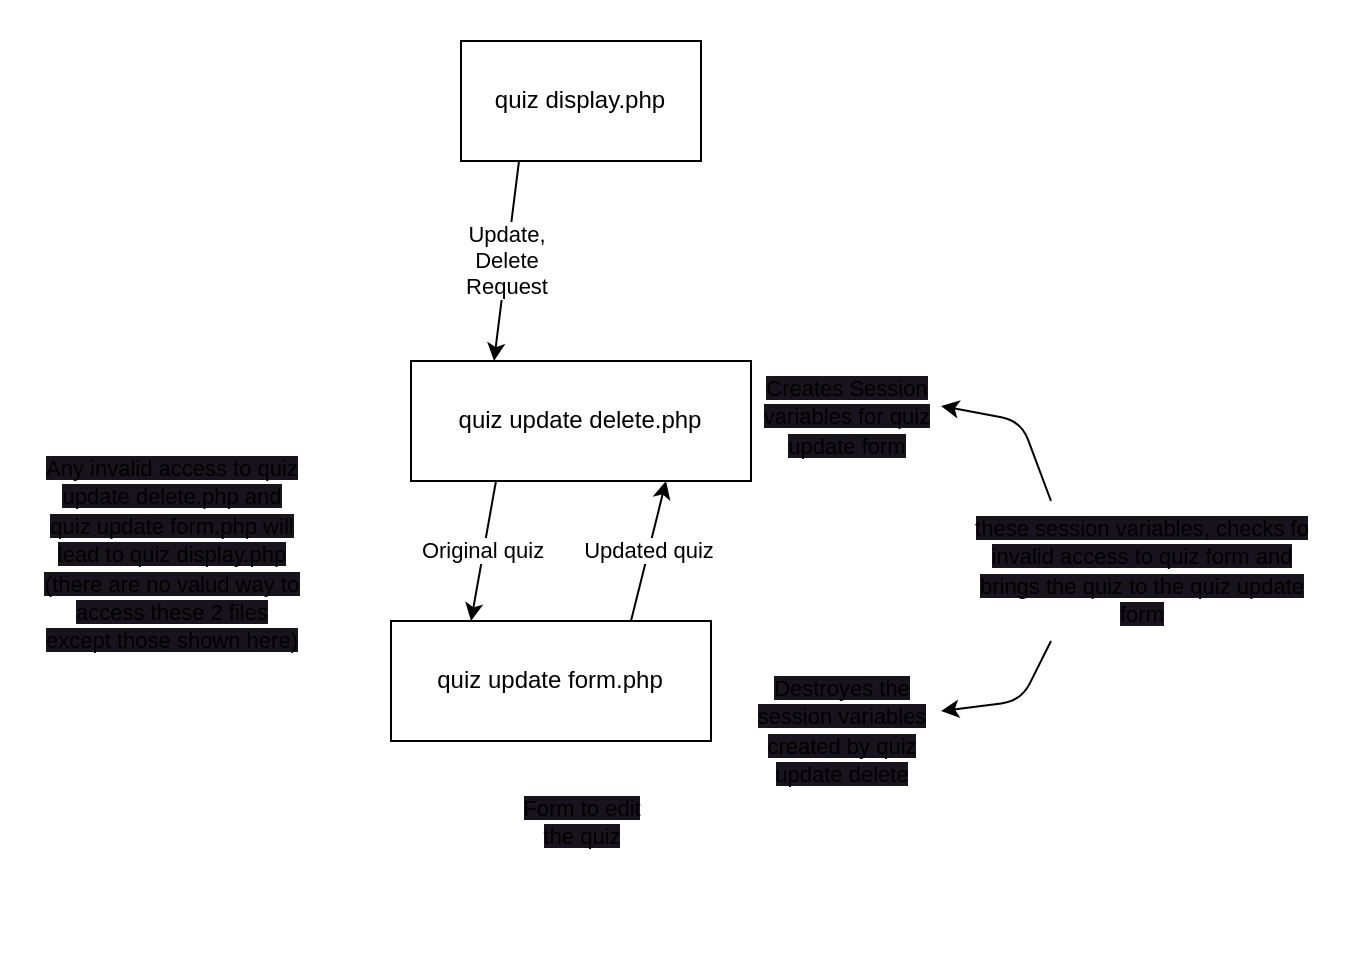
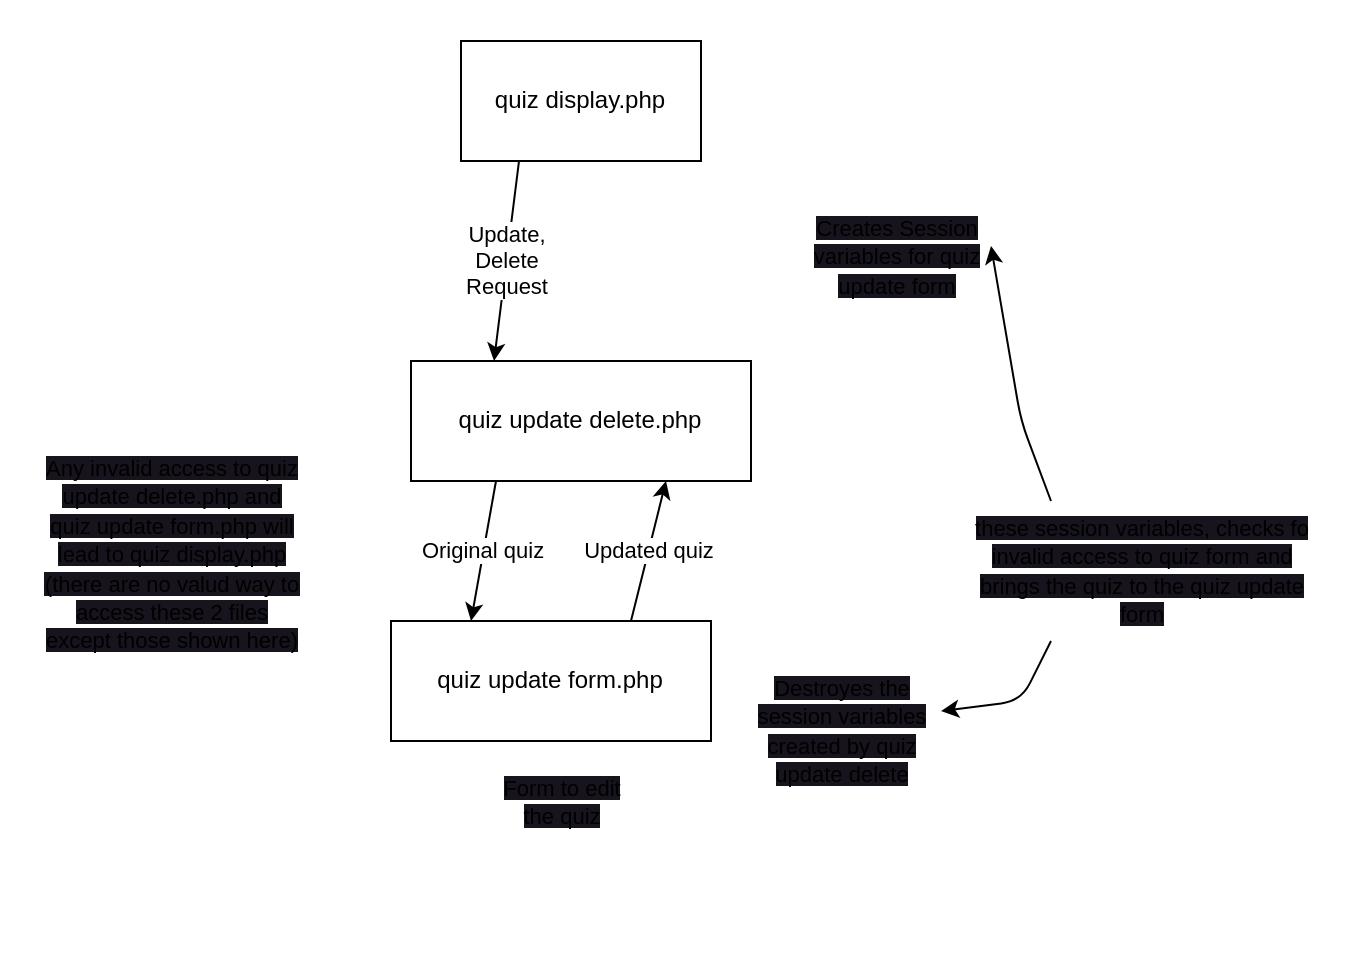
node "Creates Session variables for quiz update form": moved (846, 451) -> (896, 291)
node "Form to edit the quiz": moved (581, 851) -> (561, 831)
